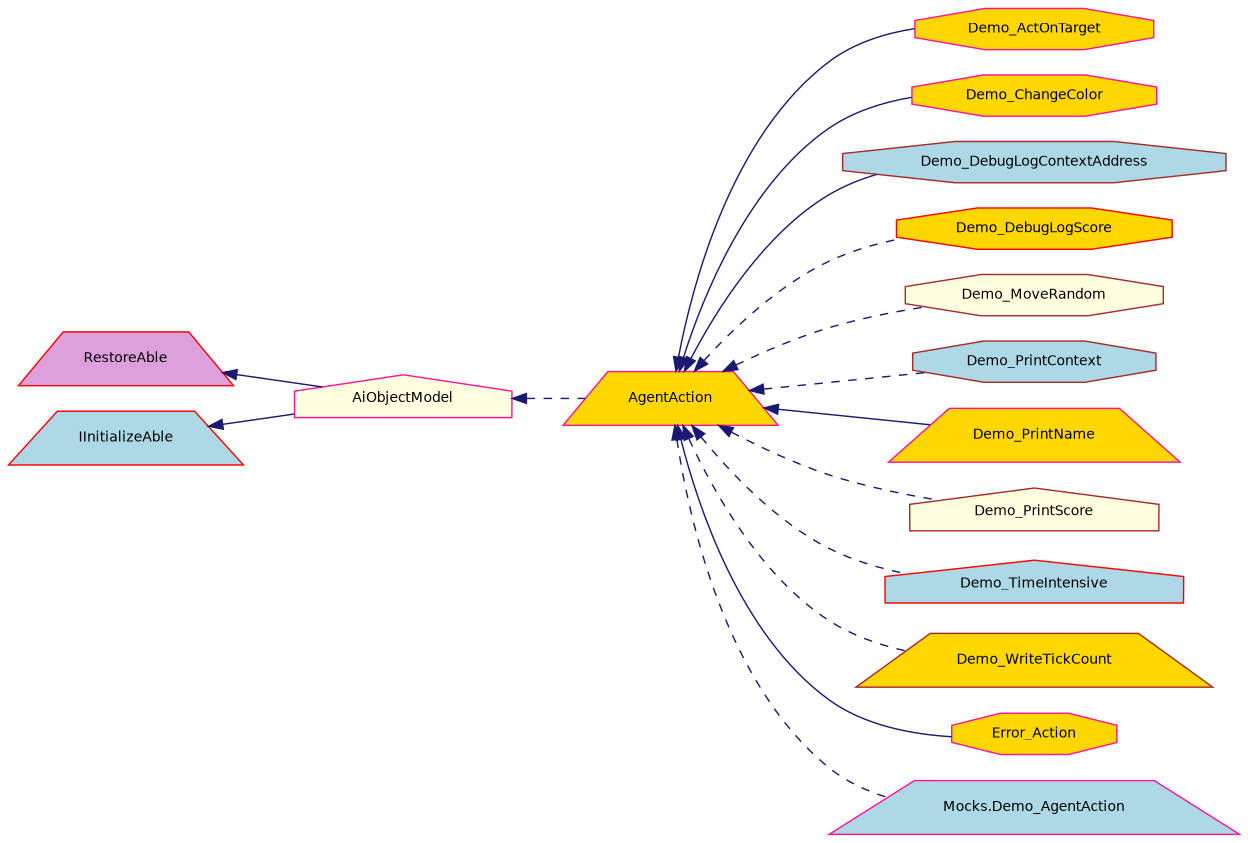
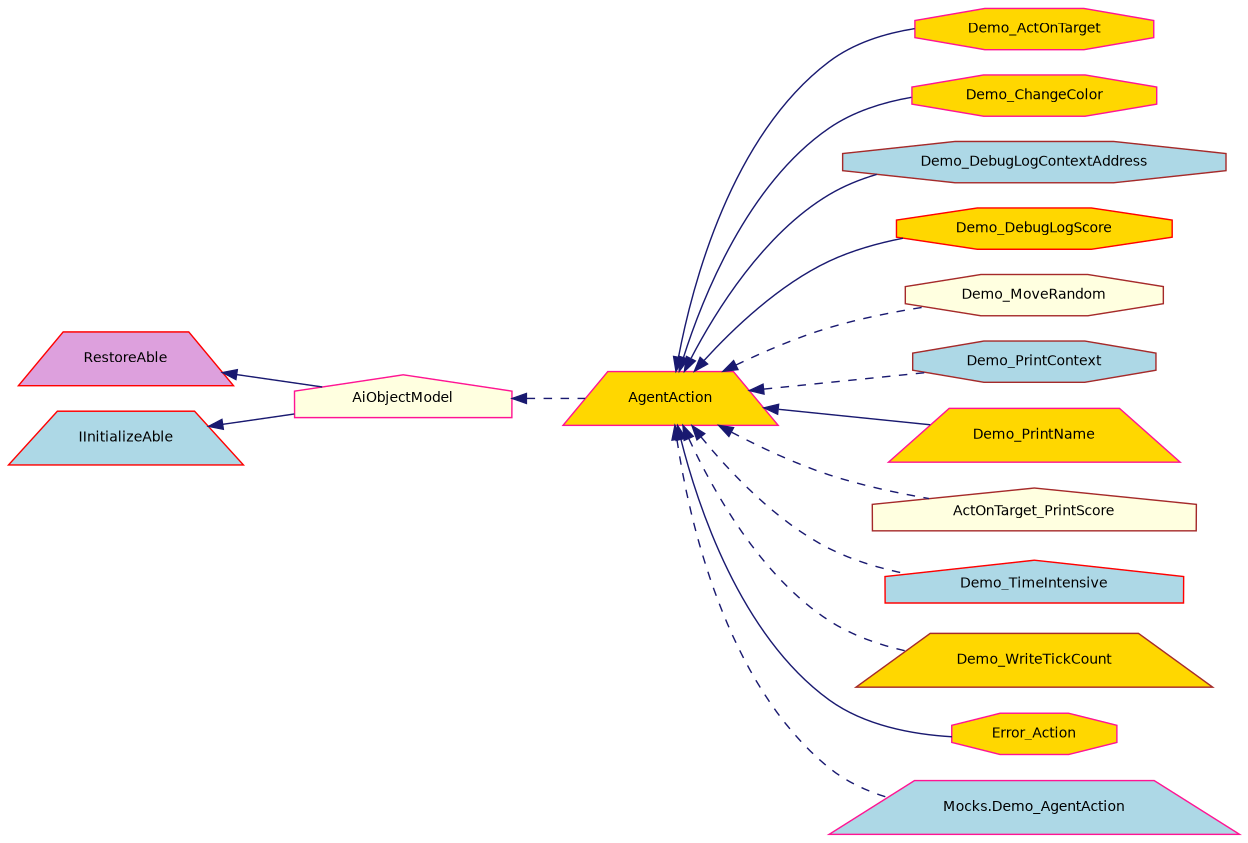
edge "Demo_DebugLogScore" -> "AgentAction": style dashed -> solid
node "Demo_PrintScore": label "Demo_PrintScore" -> "ActOnTarget_PrintScore"
